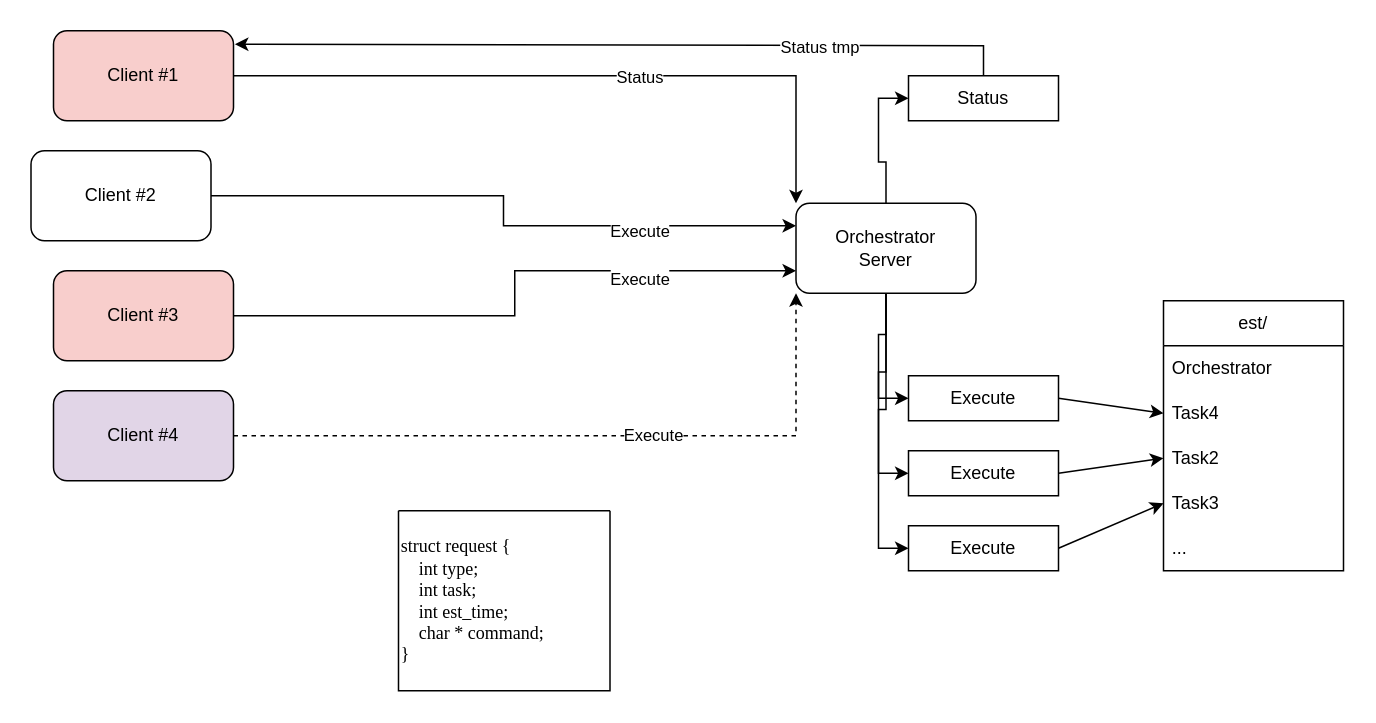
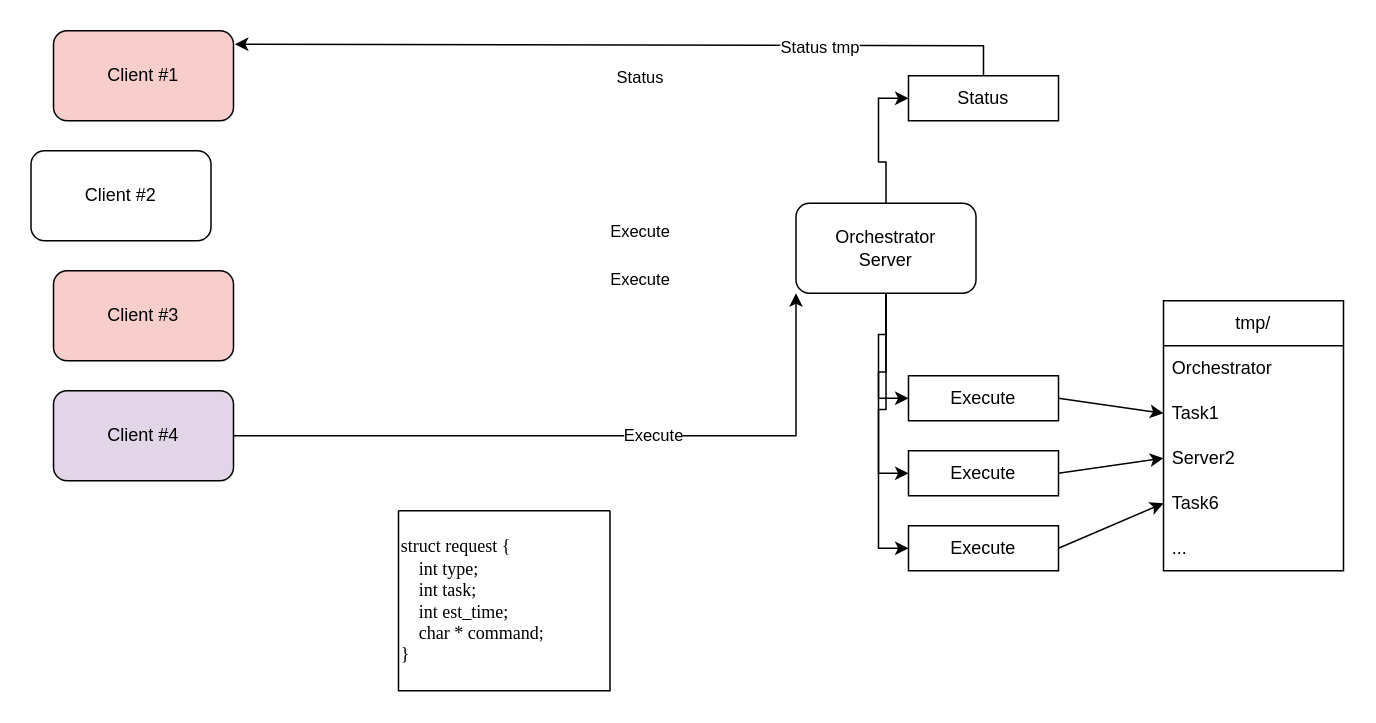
edge "Client #1" -> "Orchestrator Server": removed
edge "Client #2" -> "Orchestrator Server": removed
edge "Client #3" -> "Orchestrator Server": removed
node "est/": label "est/" -> "tmp/"
node "Task4": label "Task4" -> "Task1"
edge "Client #4" -> "Orchestrator Server": style dashed -> solid
node "Task2": label "Task2" -> "Server2"
node "Task3": label "Task3" -> "Task6"
